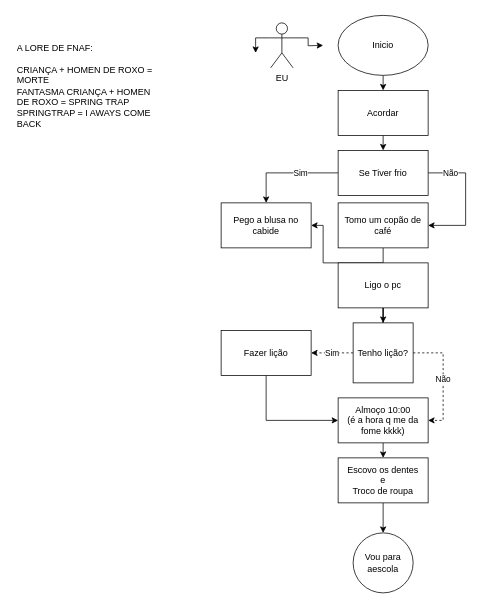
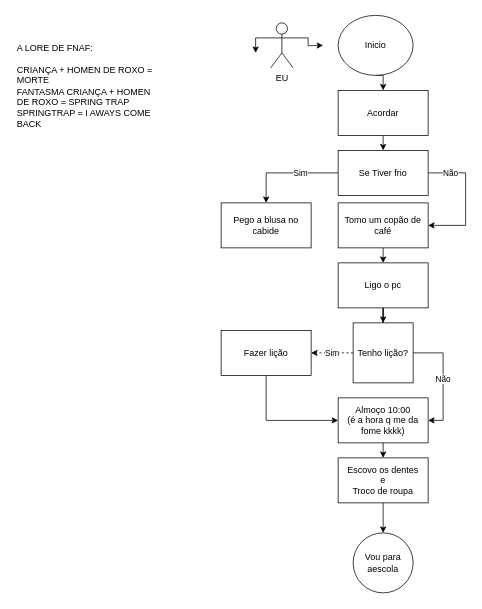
node "Inicio": size 90x60 -> 75x60
edge "Tomo um copão de café" -> "Pego a blusa no cabide": now "Tomo um copão de café" -> "Ligo o pc"
edge "Tenho lição?" -> "Almoço 10:00 (é a hora q me da fome kkkk)": style dashed -> solid
